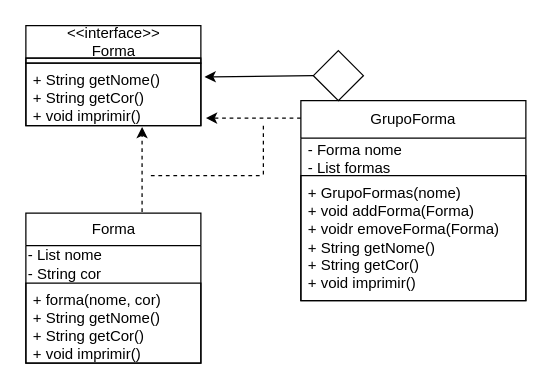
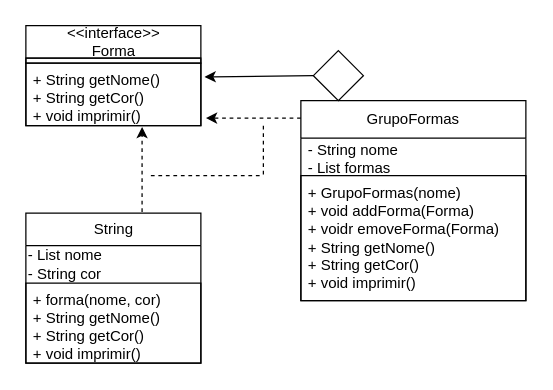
node "GrupoForma": label "GrupoForma" -> "GrupoFormas"
node "- Forma nome - List formas": label "- Forma nome - List formas" -> "- String nome - List formas"
node "Forma": label "Forma" -> "String"
